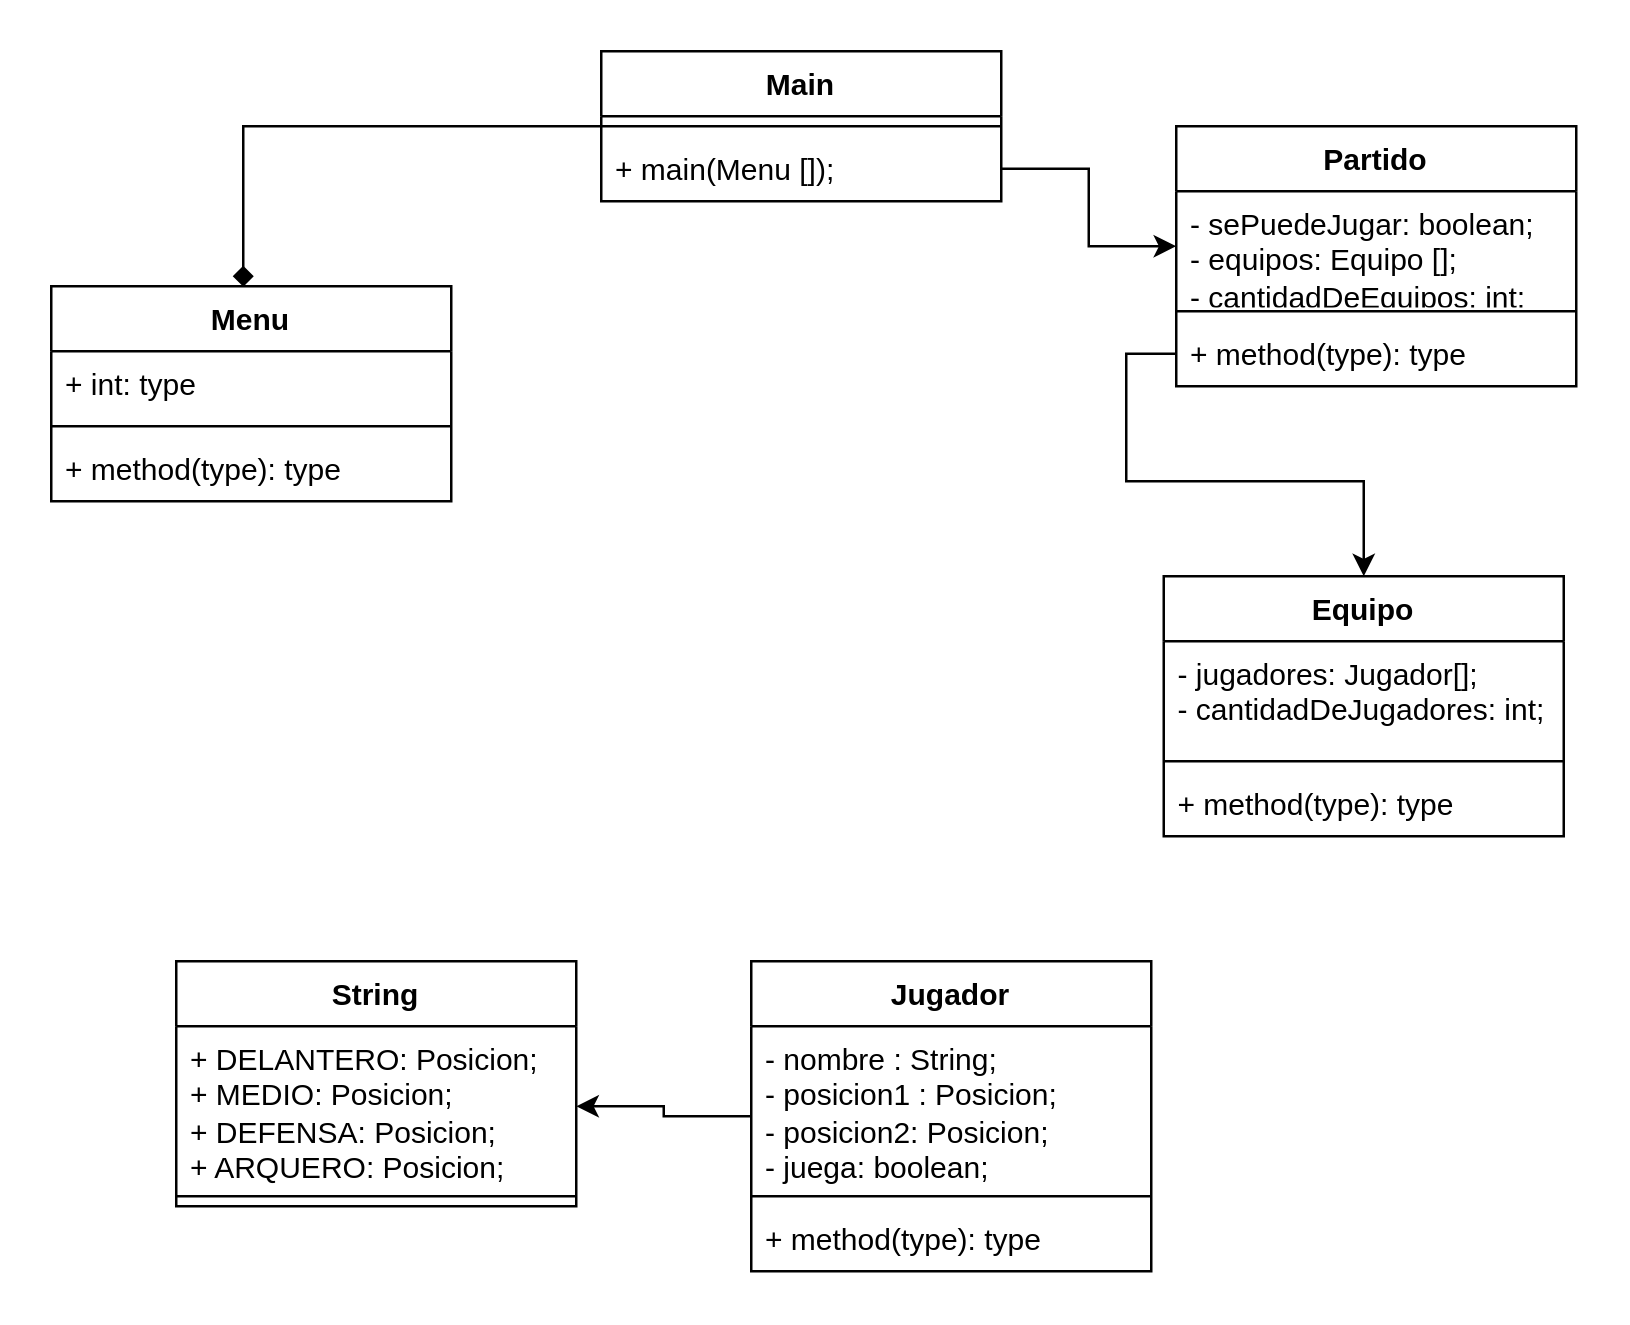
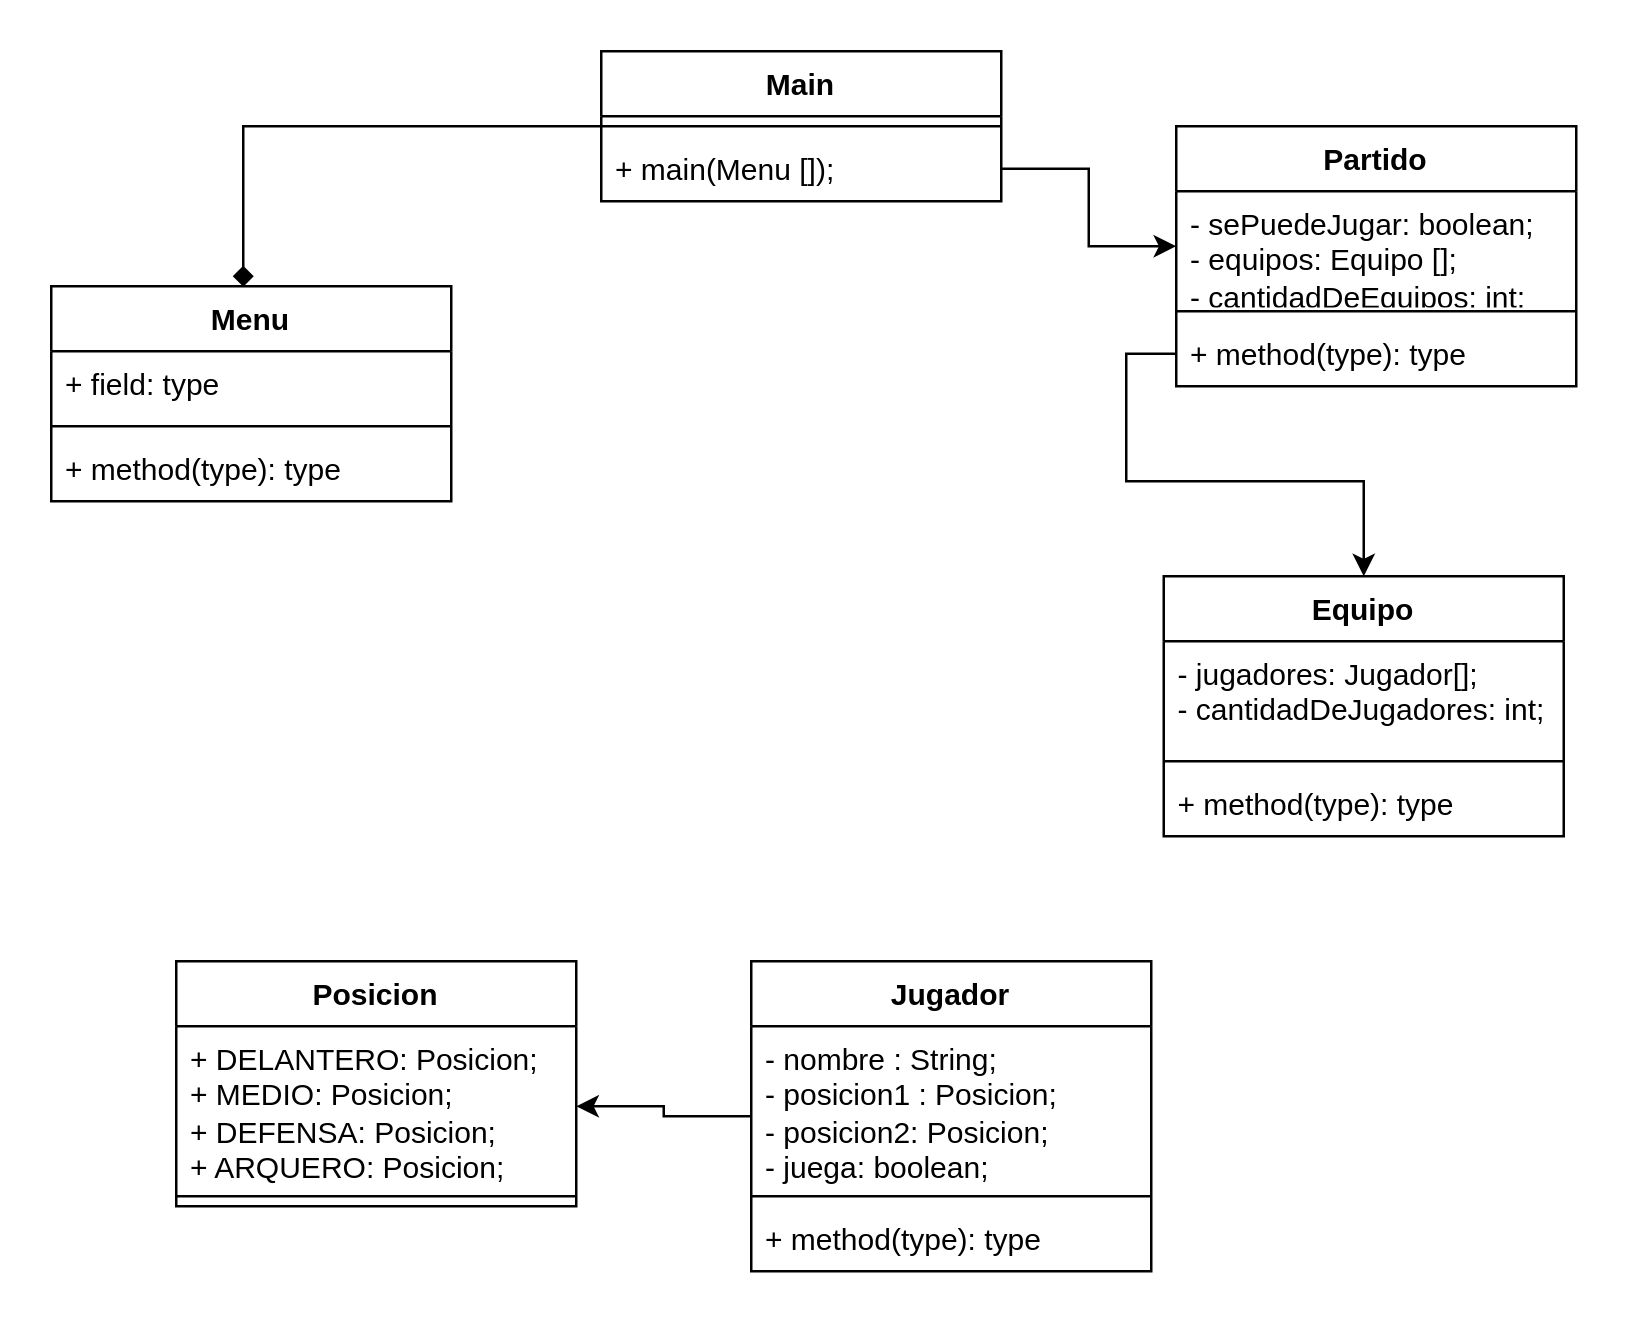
node "+ int: type": label "+ int: type" -> "+ field: type"
node "String": label "String" -> "Posicion"
